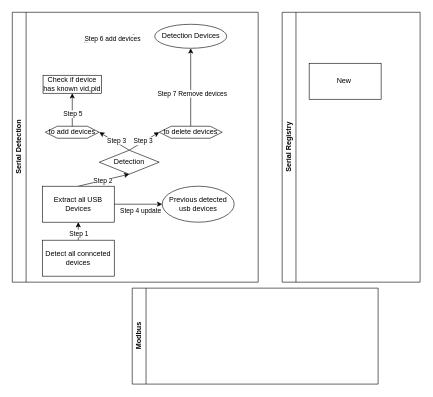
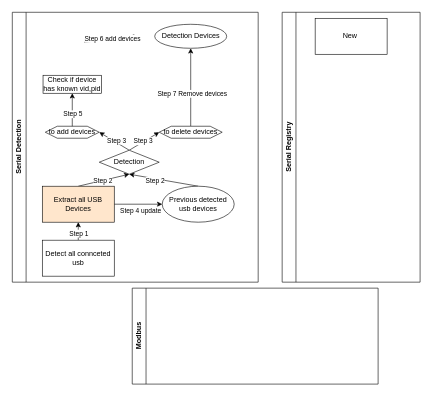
node "New": moved (345, 81) -> (351, 36)
edge "Previous detected usb devices" -> "Detection": added, label "Step 2"
node "Extract all USB Devices": fillcolor #ffffff -> #ffe6cc
node "Detect all connceted devices": label "Detect all connceted devices" -> "Detect all connceted usb"
